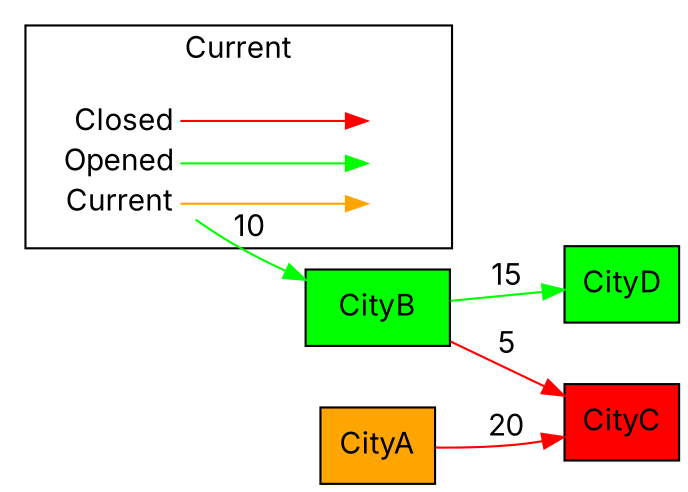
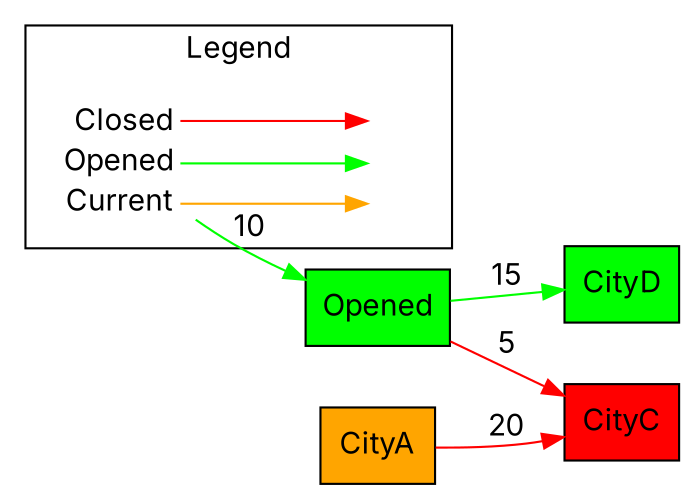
cluster "Current": label "Current" -> "Legend"
node "CityB": label "CityB" -> "Opened"
